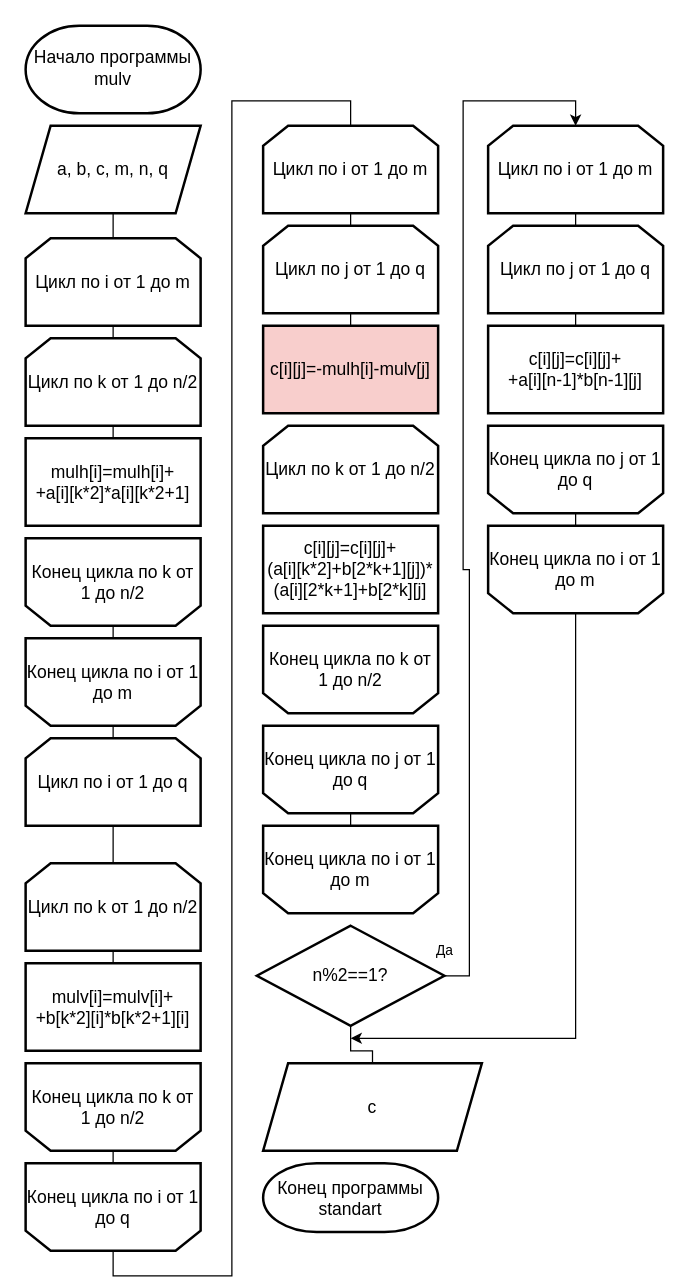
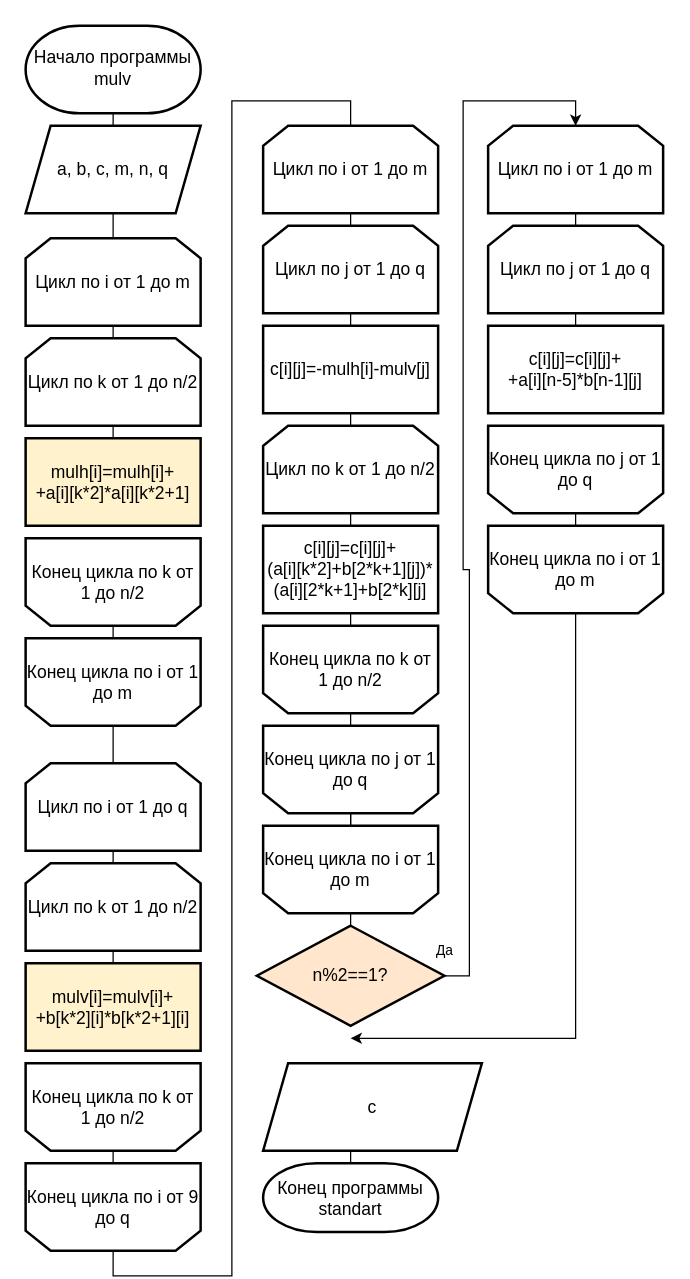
edge "Начало программы mulv" -- "a, b, c, m, n, q": added
node "c[i][j]=-mulh[i]-mulv[j]": fillcolor #f8cecc -> #ffffff
node "c[i][j]=c[i][j]+ +a[i][n-1]*b[n-1][j]": label "c[i][j]=c[i][j]+ +a[i][n-1]*b[n-1][j]" -> "c[i][j]=c[i][j]+ +a[i][n-5]*b[n-1][j]"
edge "c[i][j]=-mulh[i]-mulv[j]" -- "n%2==1?": added
node "mulh[i]=mulh[i]+ +a[i][k*2]*a[i][k*2+1]": fillcolor #ffffff -> #fff2cc
node "Цикл по i от 1 до q": moved (113, 782) -> (113, 807)
node "n%2==1?": fillcolor #ffffff -> #ffe6cc
node "mulv[i]=mulv[i]+ +b[k*2][i]*b[k*2+1][i]": fillcolor #ffffff -> #fff2cc
edge "n%2==1?" -- "c": removed
edge "c" -- "Конец программы standart": added
node "Конец цикла по i от 1 до q": label "Конец цикла по i от 1 до q" -> "Конец цикла по i от 9 до q"
